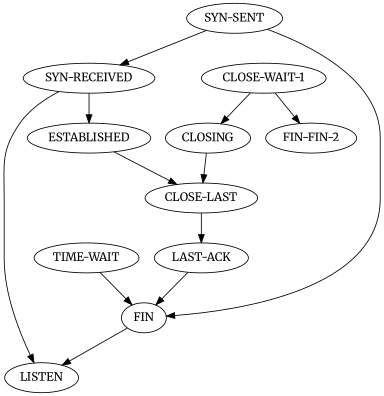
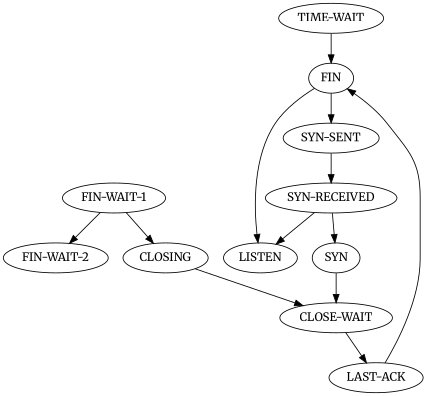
node "CLOSE-WAIT-1": label "CLOSE-WAIT-1" -> "FIN-WAIT-1"
node "ESTABLISHED": label "ESTABLISHED" -> "SYN"
node "FIN-FIN-2": label "FIN-FIN-2" -> "FIN-WAIT-2"
node "CLOSE-LAST": label "CLOSE-LAST" -> "CLOSE-WAIT"
edge "SYN-SENT" -> "FIN": reversed
